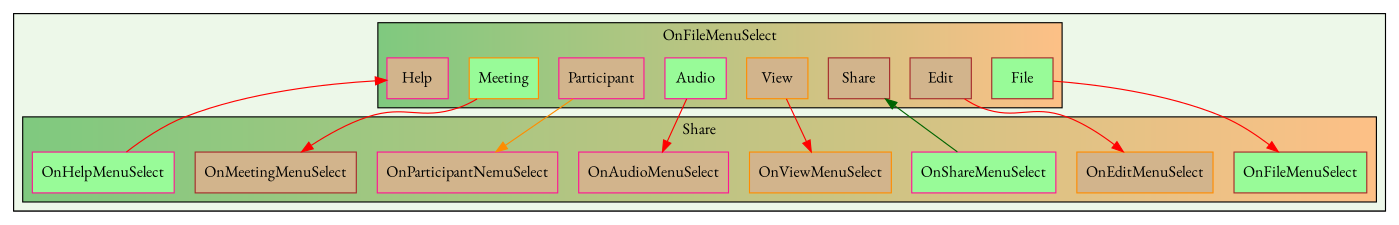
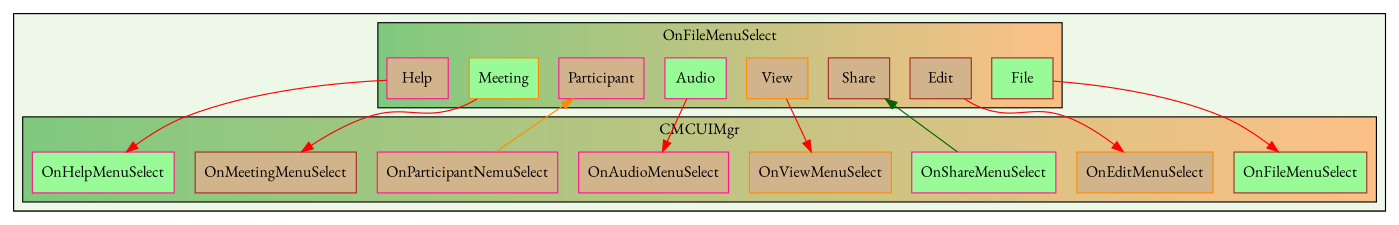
edge "OnHelpMenuSelect" -> "Help": reversed
edge "Participant" -> "OnParticipantNemuSelect": reversed
cluster "Share": label "Share" -> "CMCUIMgr"
